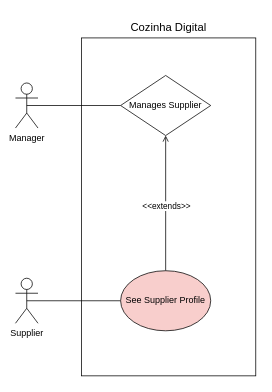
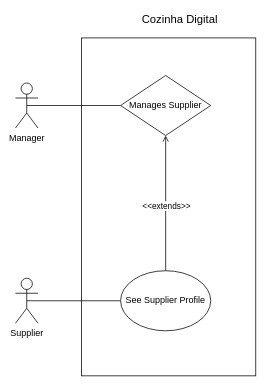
node "Cozinha Digital": moved (168, 27) -> (180, 19)
node "See Supplier Profile": fillcolor #f8cecc -> #ffffff
